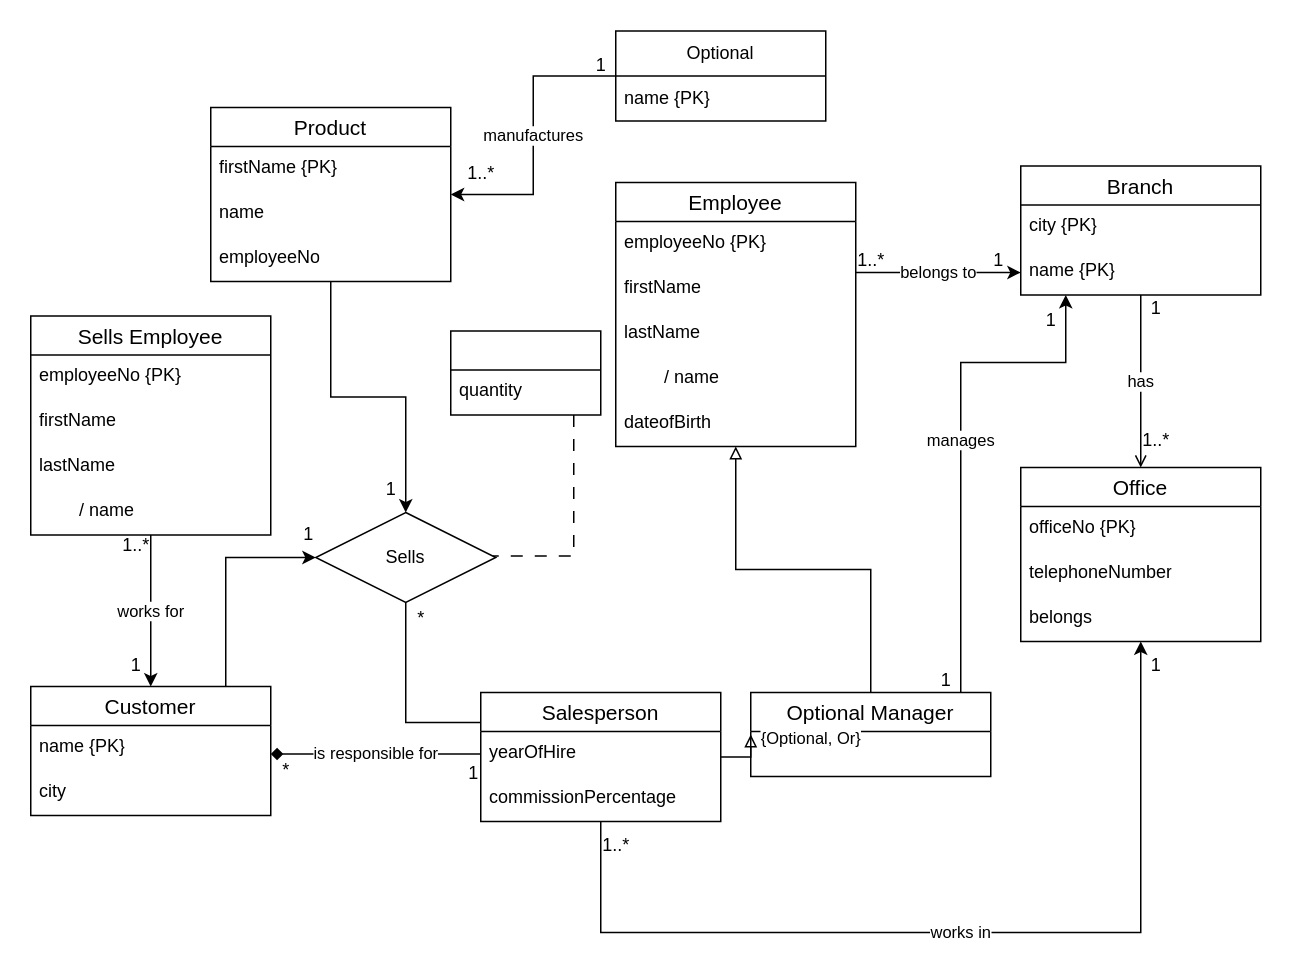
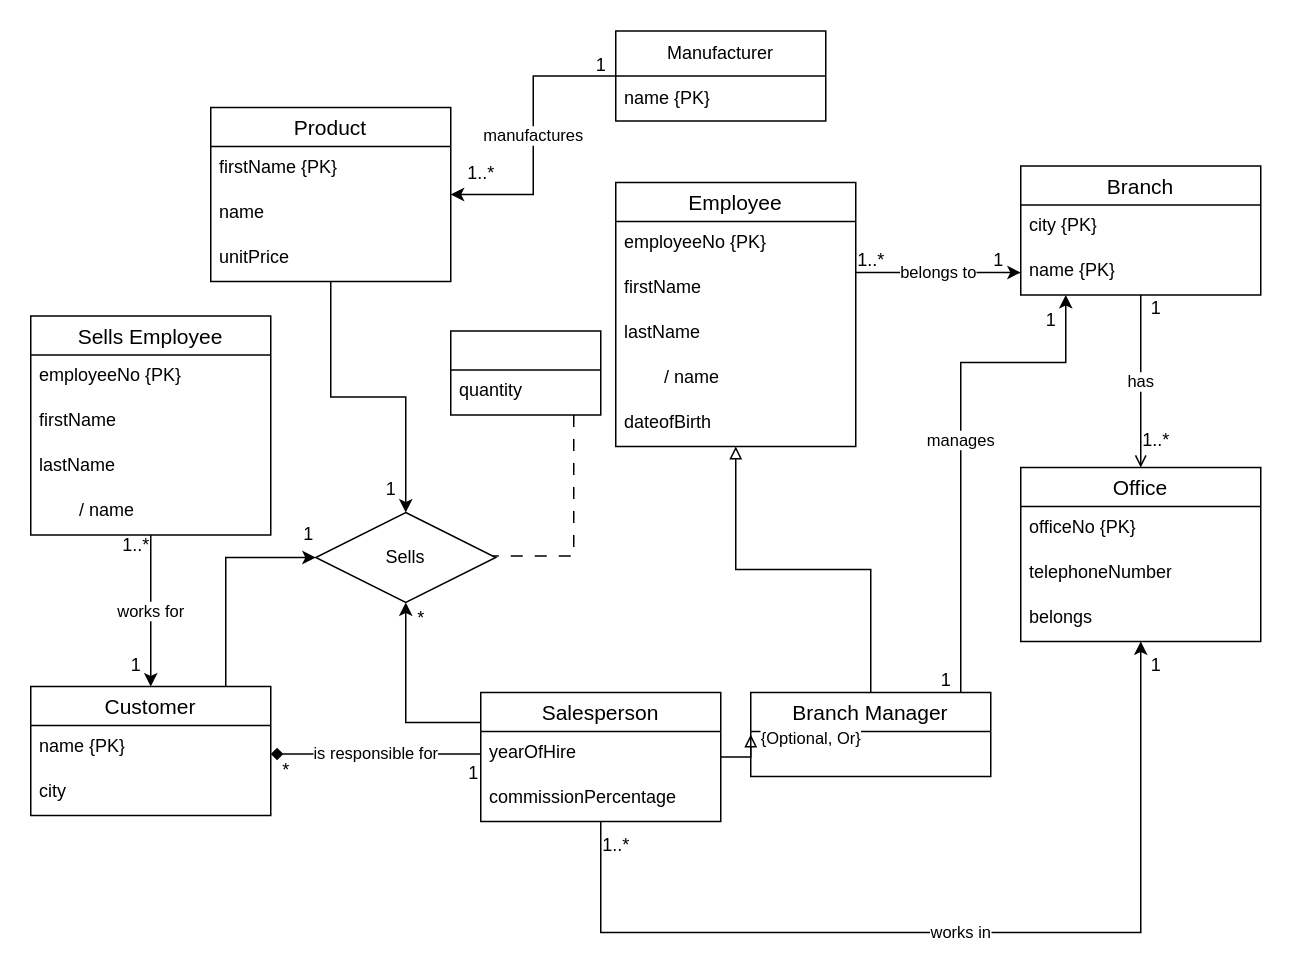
node "Optional": label "Optional" -> "Manufacturer"
node "employeeNo": label "employeeNo" -> "unitPrice"
edge "Sells" -- "Salesperson": arrowhead none -> classic
node "Optional Manager": label "Optional Manager" -> "Branch Manager"
